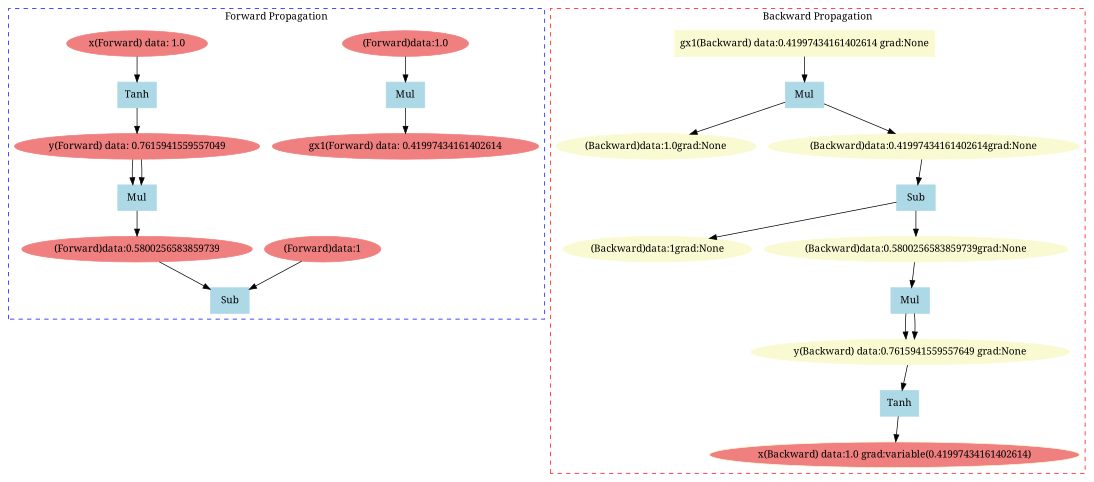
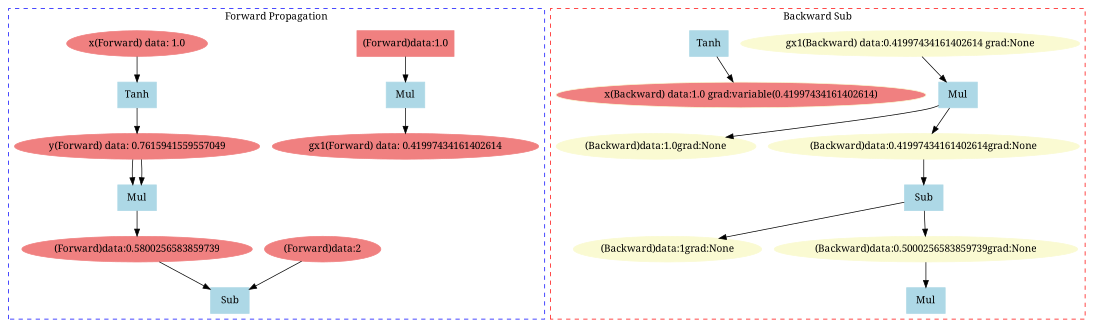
cluster "Backward Propagation": label "Backward Propagation" -> "Backward Sub"
node "(Forward)data:1.0": shape ellipse -> box
node "gx1(Backward) data:0.41997434161402614 grad:None": shape box -> ellipse
node "(Forward)data:1": label "(Forward)data:1" -> "(Forward)data:2"
node "(Backward)data:0.5800256583859739grad:None": label "(Backward)data:0.5800256583859739grad:None" -> "(Backward)data:0.5000256583859739grad:None"
node "y(Backward) data:0.7615941559557649 grad:None": removed
